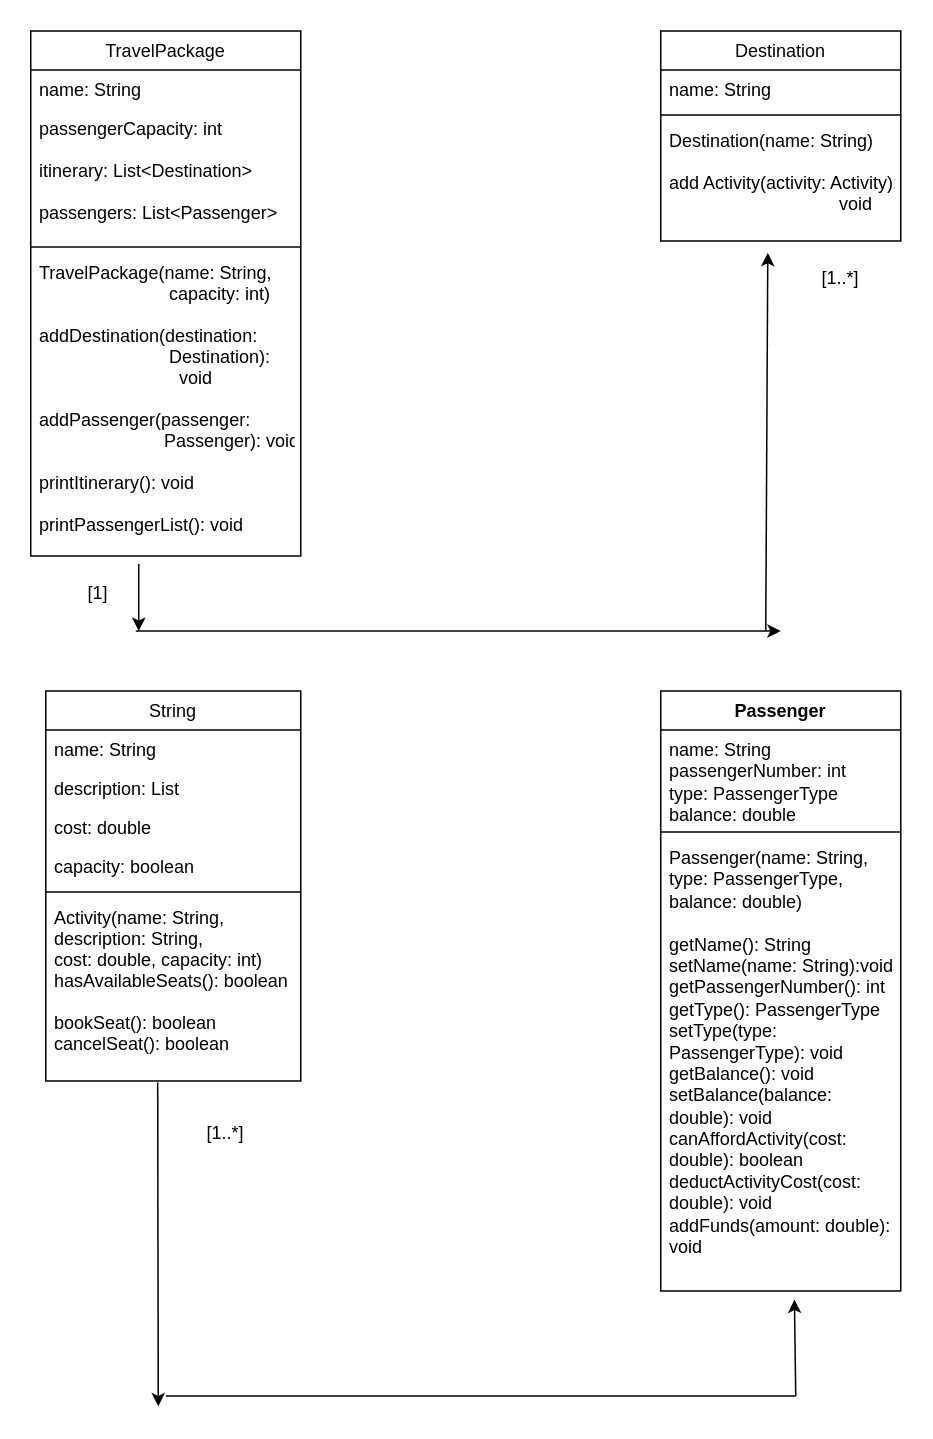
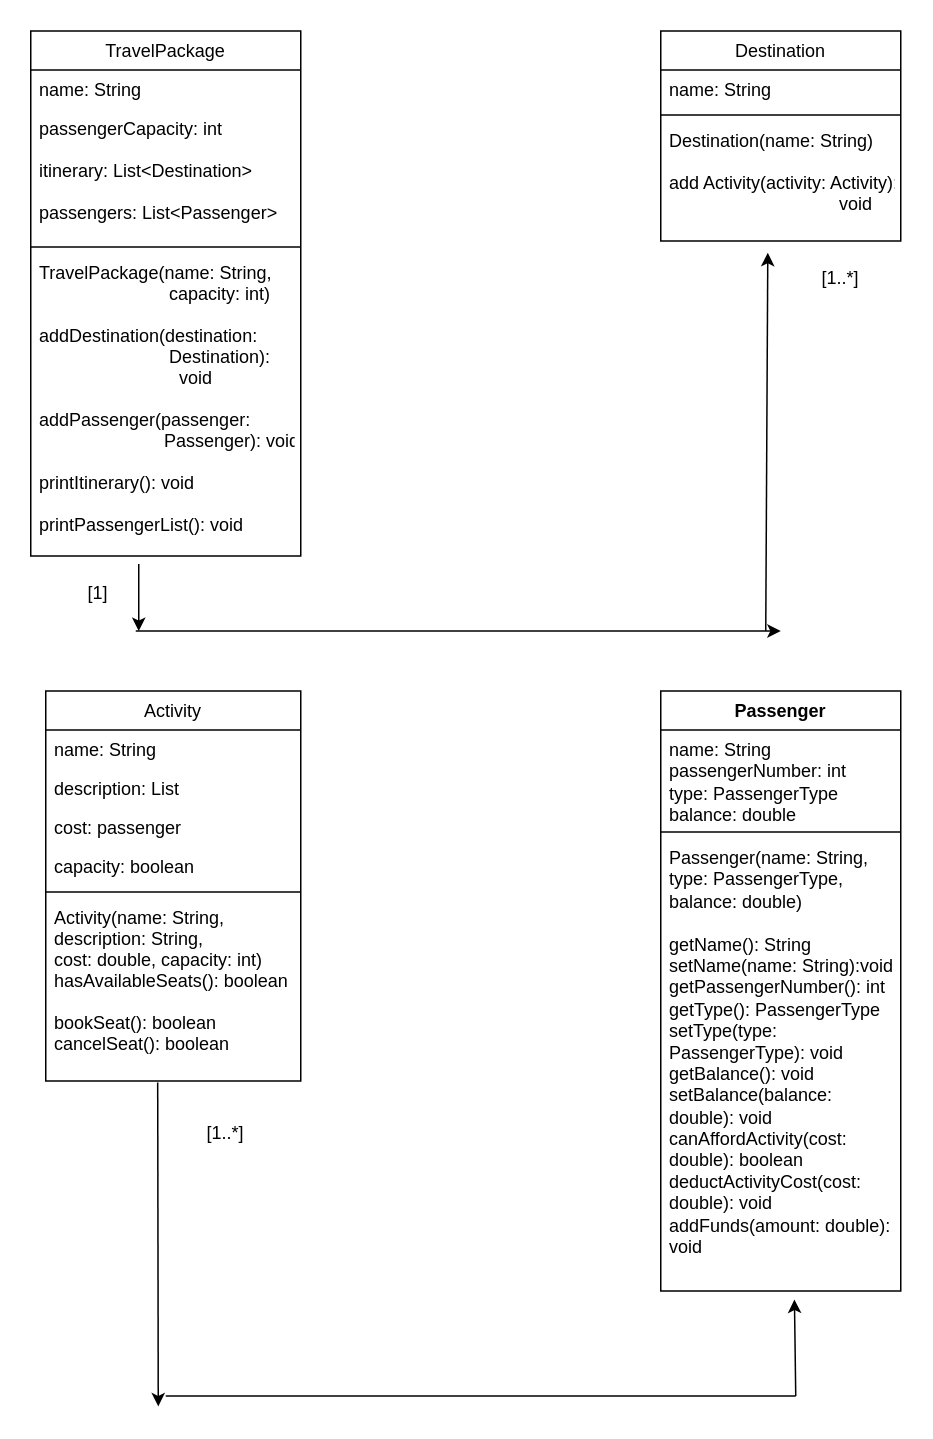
node "String": label "String" -> "Activity"
node "cost: double": label "cost: double" -> "cost: passenger"
